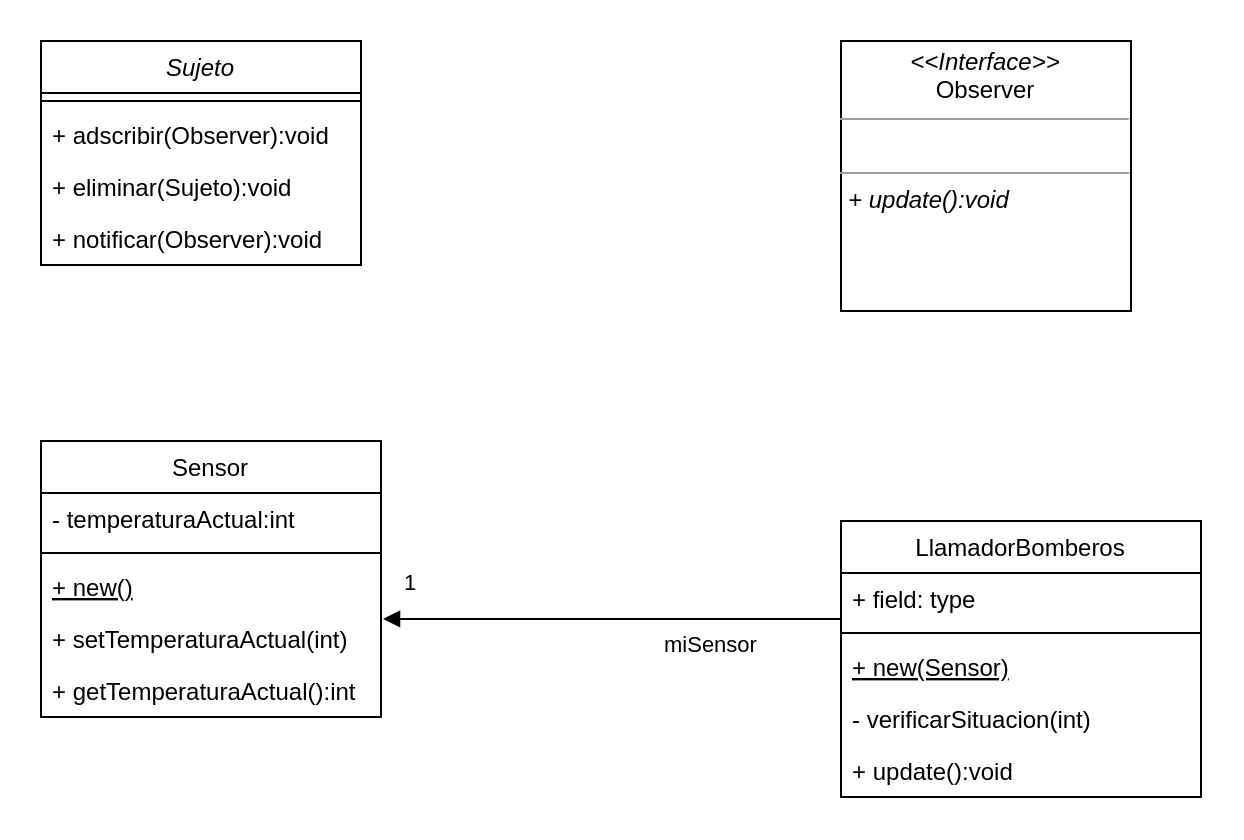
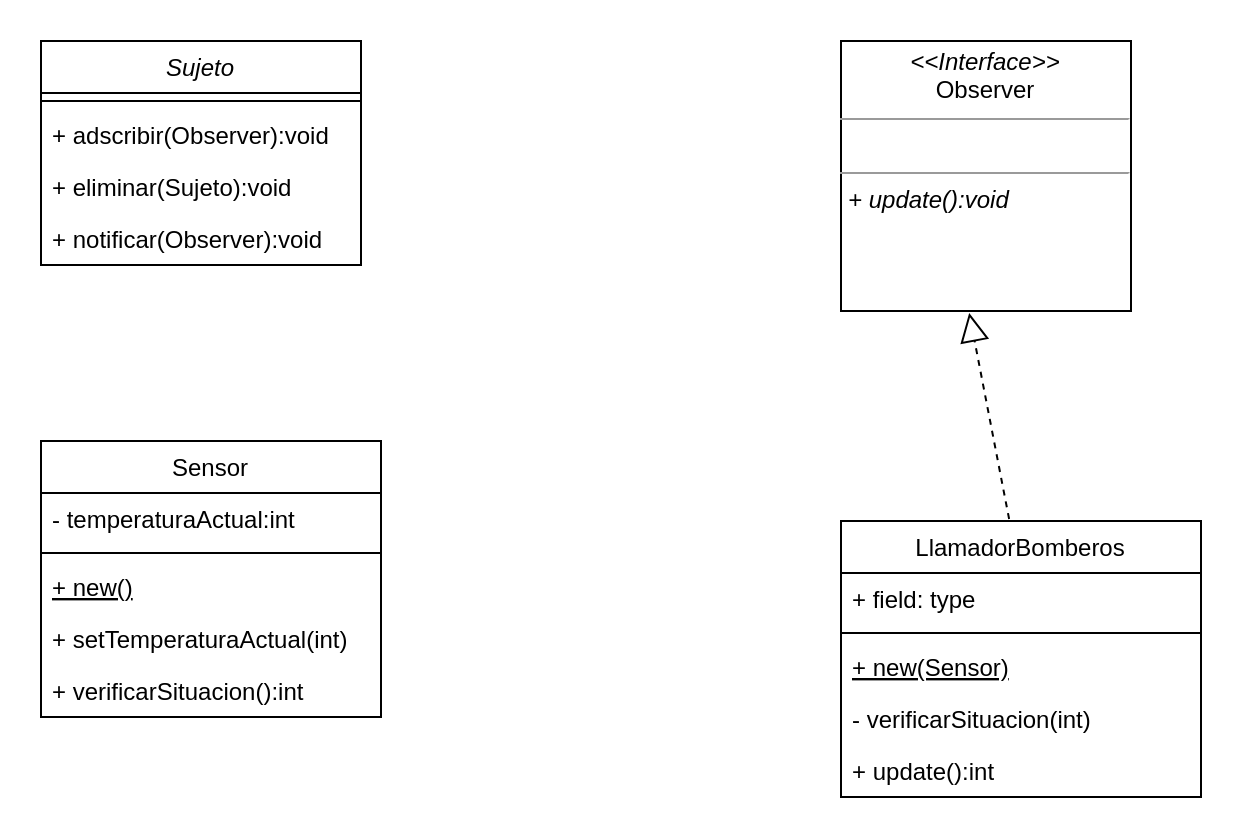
edge "LlamadorBomberos" -> "<<Interface>> Observer + update():void": added
edge "+ field: type" -> "+ setTemperaturaActual(int)": removed, labels "1", "miSensor"
node "+ getTemperaturaActual():int": label "+ getTemperaturaActual():int" -> "+ verificarSituacion():int"
node "+ update():void": label "+ update():void" -> "+ update():int"
